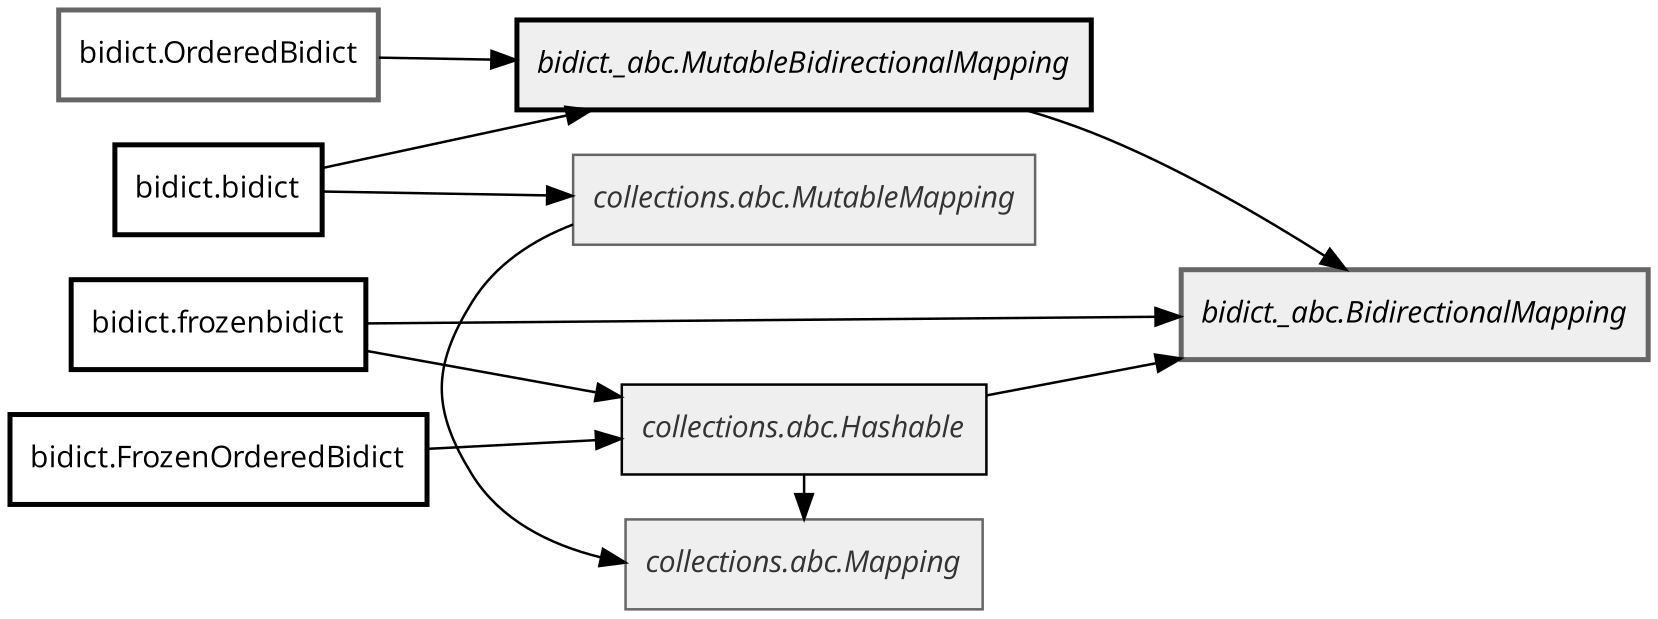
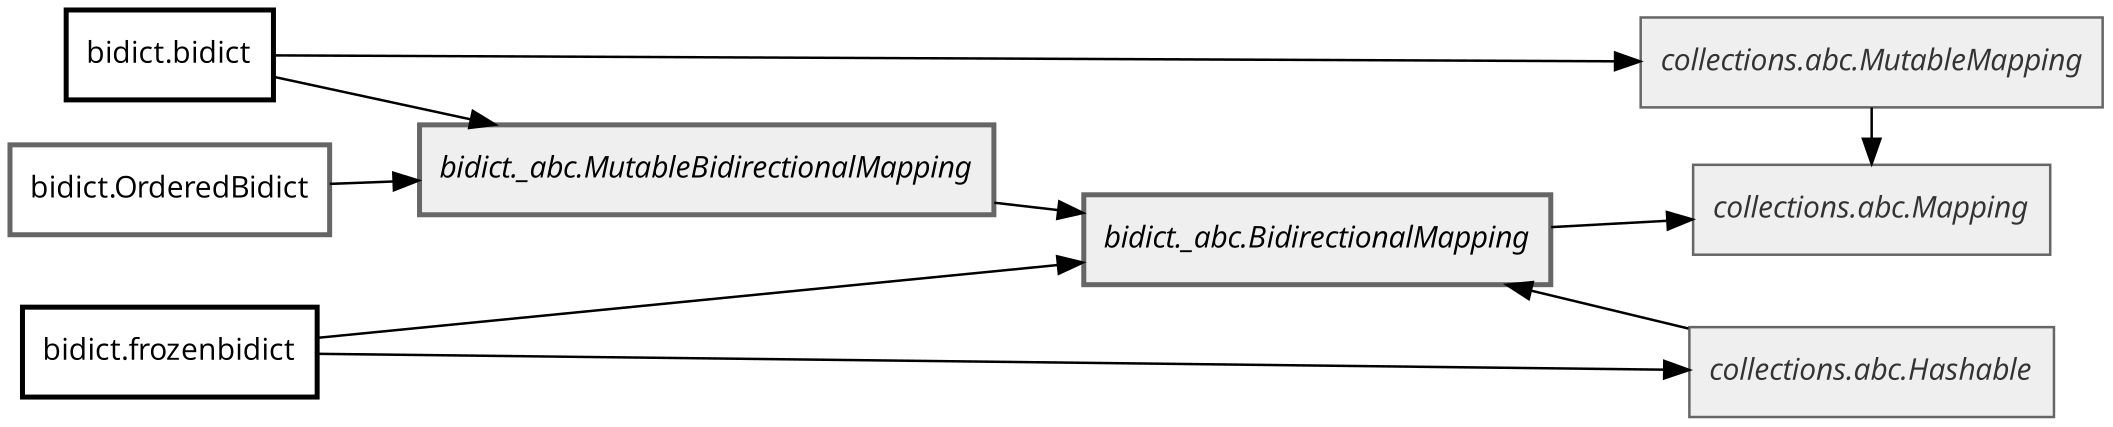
node "bidict._abc.MutableBidirectionalMapping": color black -> #666666
node "collections.abc.Hashable": color black -> #666666
node "bidict.FrozenOrderedBidict": removed
edge "collections.abc.Hashable" -> "collections.abc.Mapping": now "bidict._abc.BidirectionalMapping" -> "collections.abc.Mapping"
